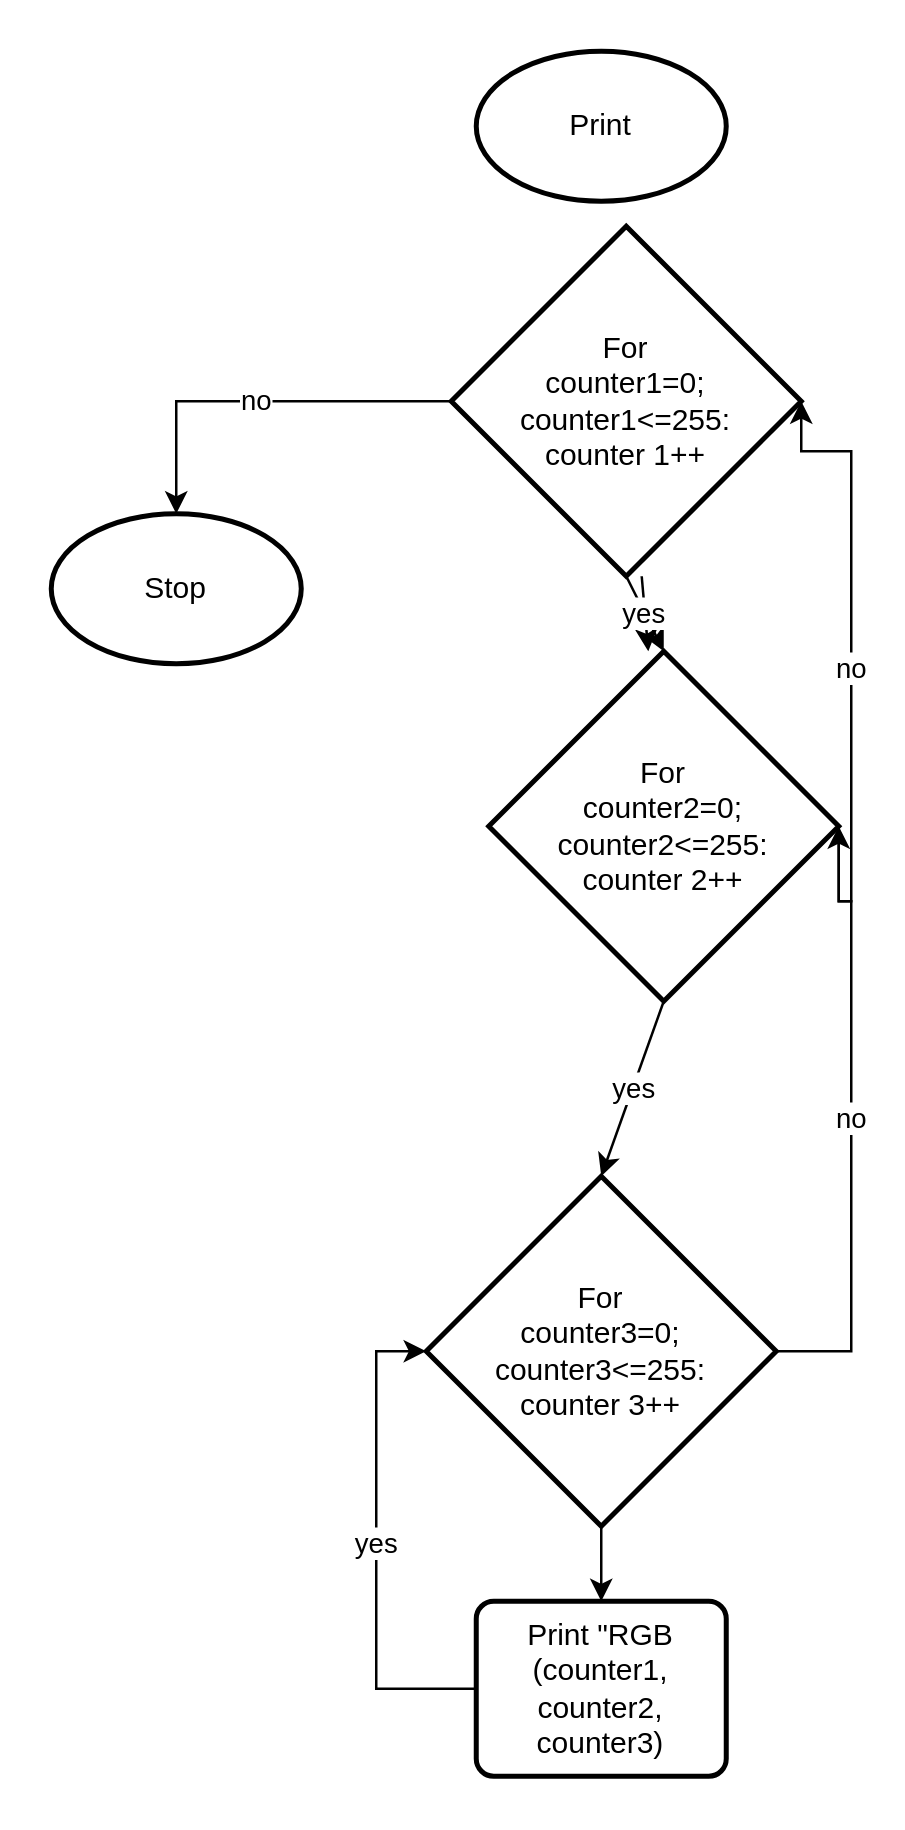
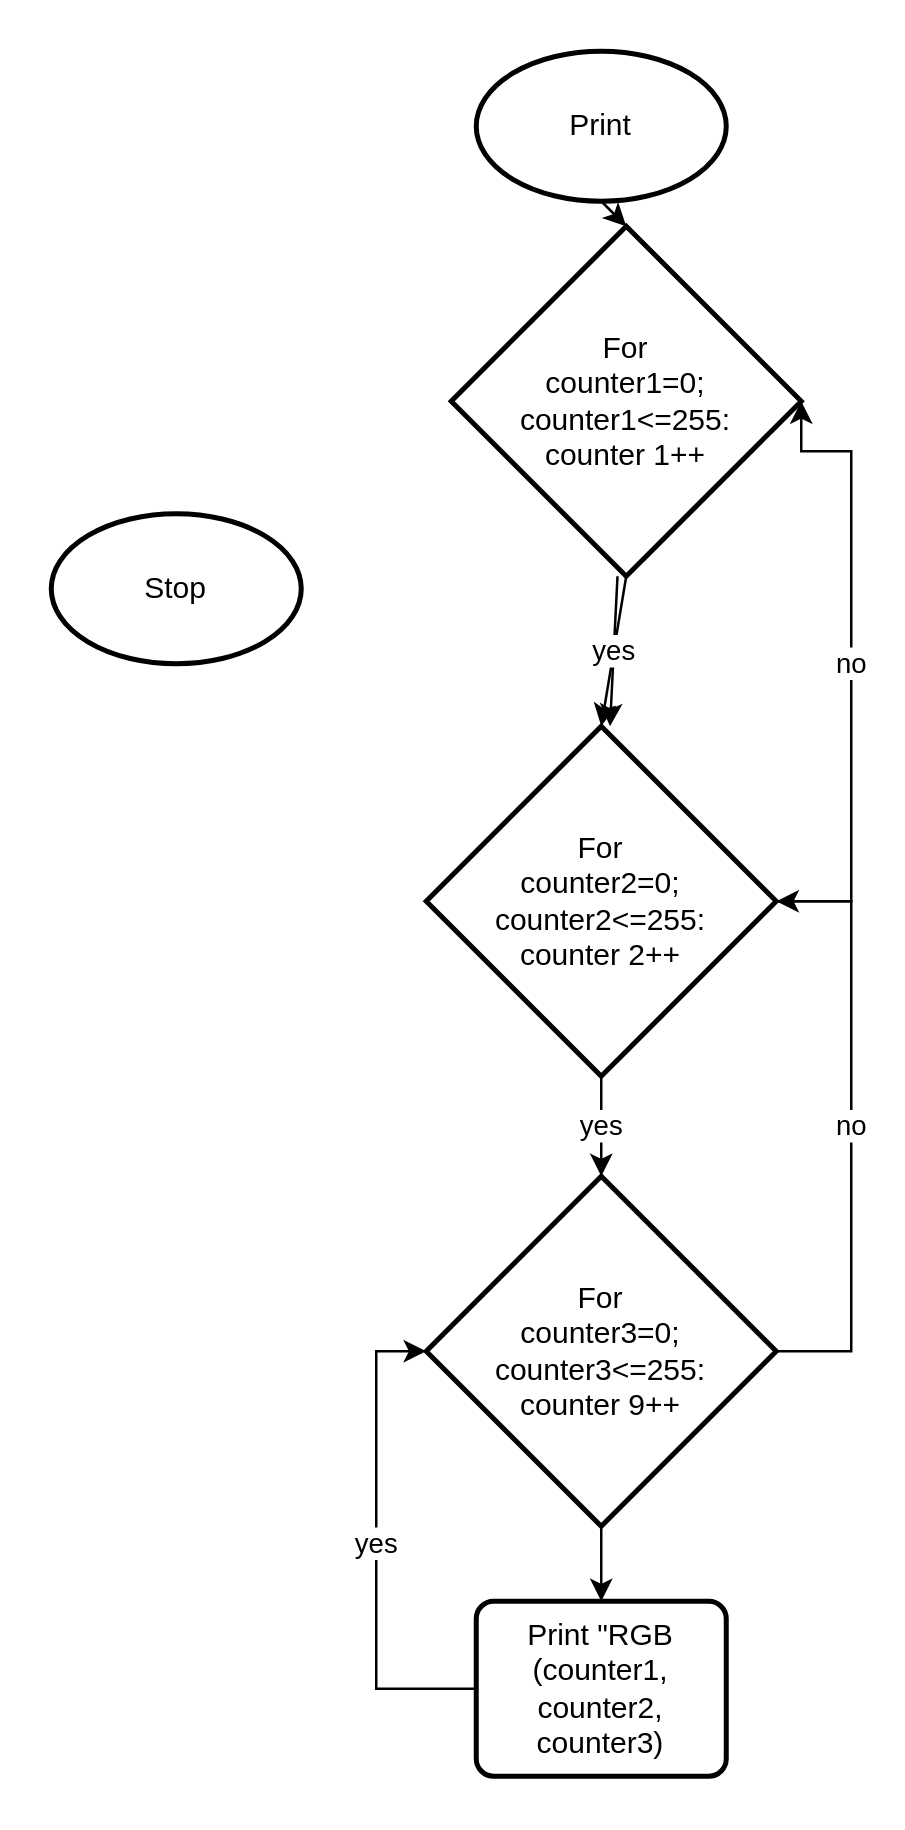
edge "Print" -> "For counter1=0; counter1<=255: counter 1++": added
edge "For counter1=0; counter1<=255: counter 1++" -> "Stop": removed, label "no"
node "For counter2=0; counter2<=255: counter 2++": moved (664, 826) -> (601, 901)
node "For counter3=0; counter3<=255: counter 3++": label "For counter3=0; counter3<=255: counter 3++" -> "For counter3=0; counter3<=255: counter 9++"
